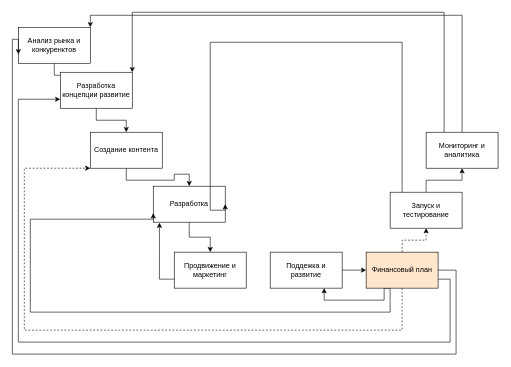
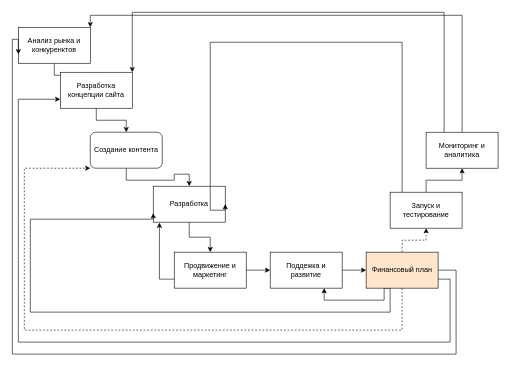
node "Разработка концепции развитие": label "Разработка концепции развитие" -> "Разработка концепции сайта"
node "Создание контента": shape rectangle -> rounded rectangle
edge "Продвижение и маркетинг" -> "Поддежка и развитие": added
